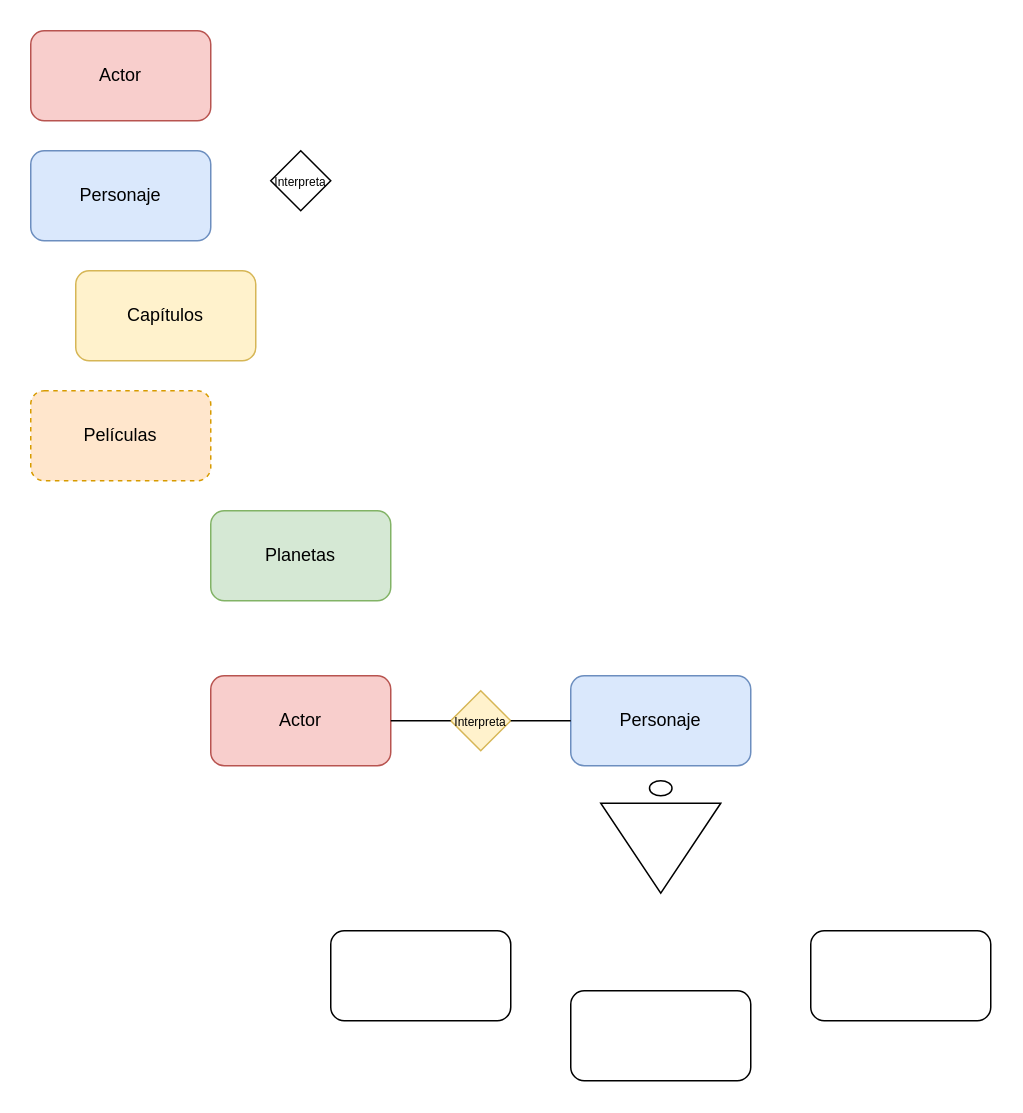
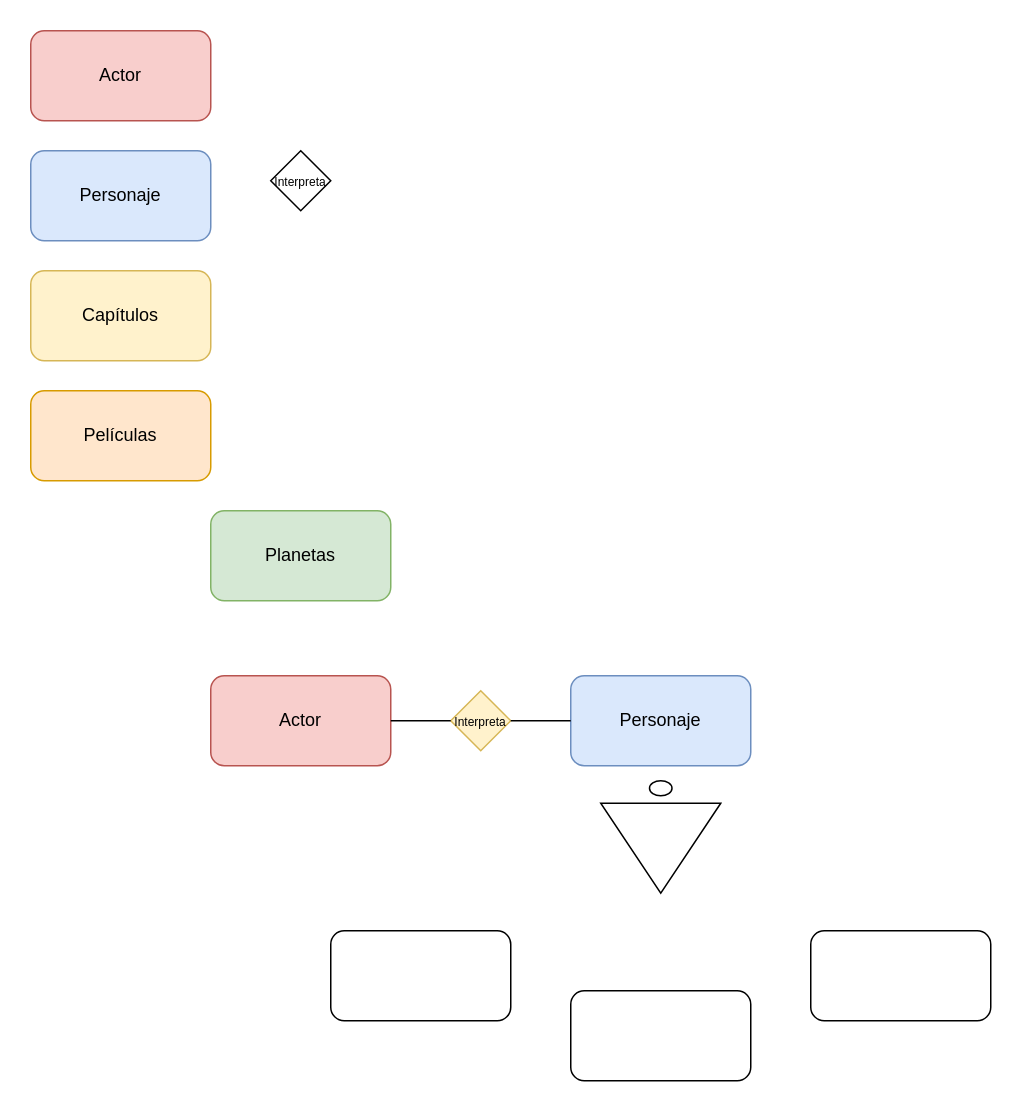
node "Capítulos": moved (166, 316) -> (121, 316)
node "Películas": style dashed -> solid
